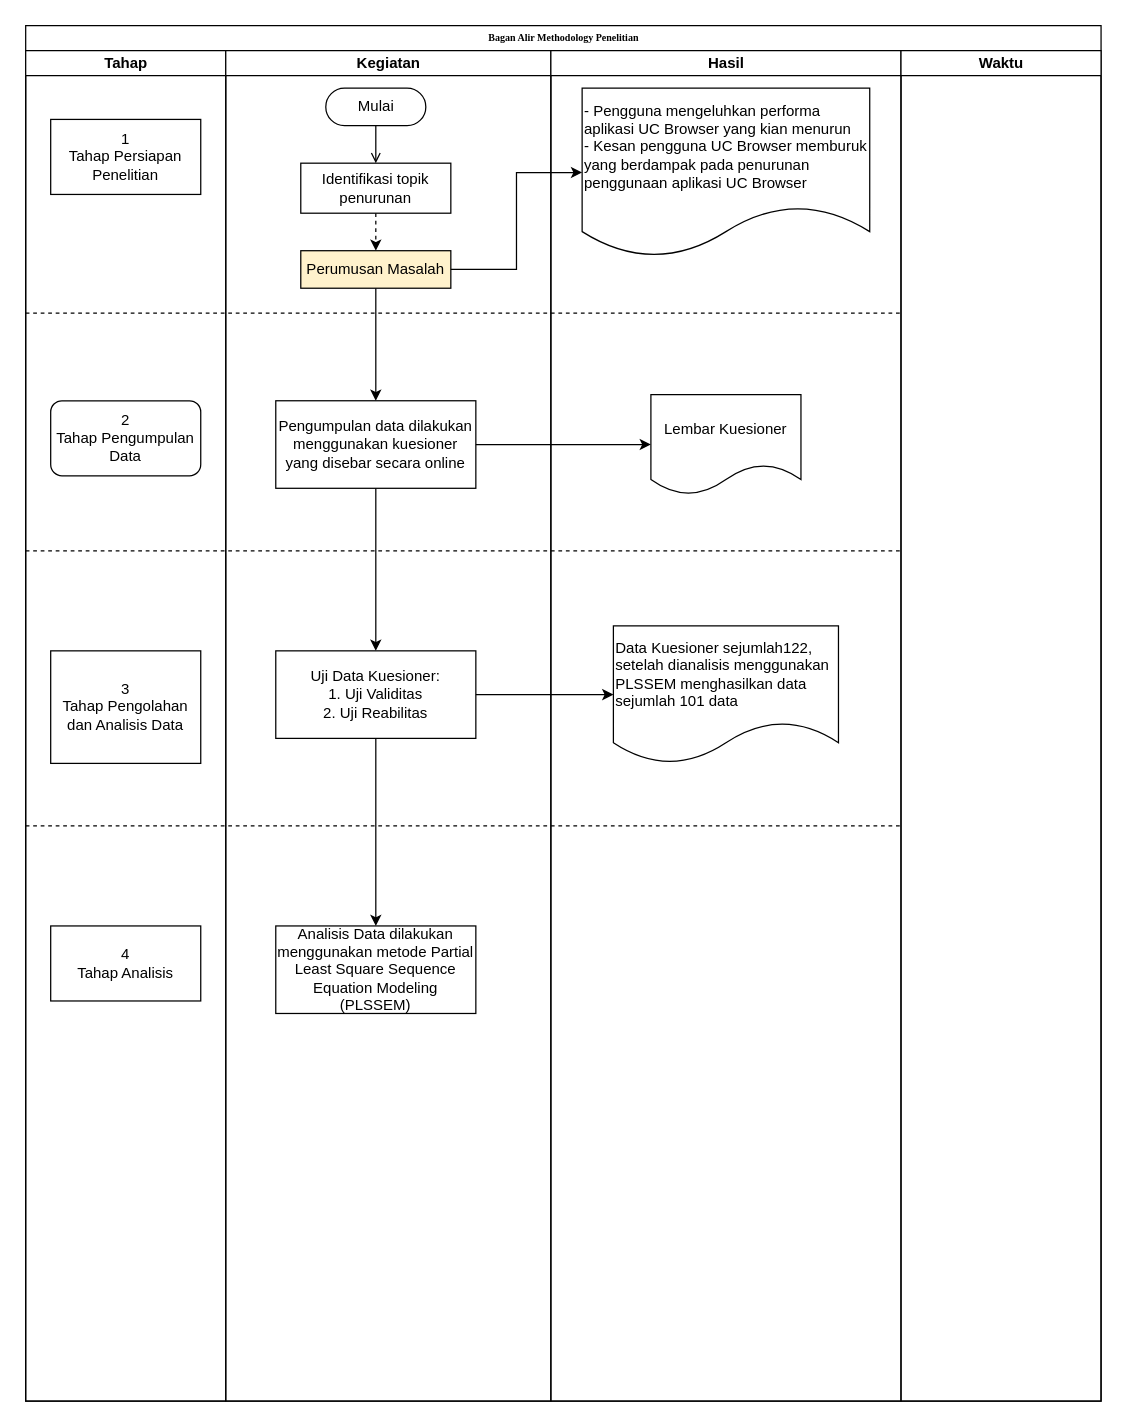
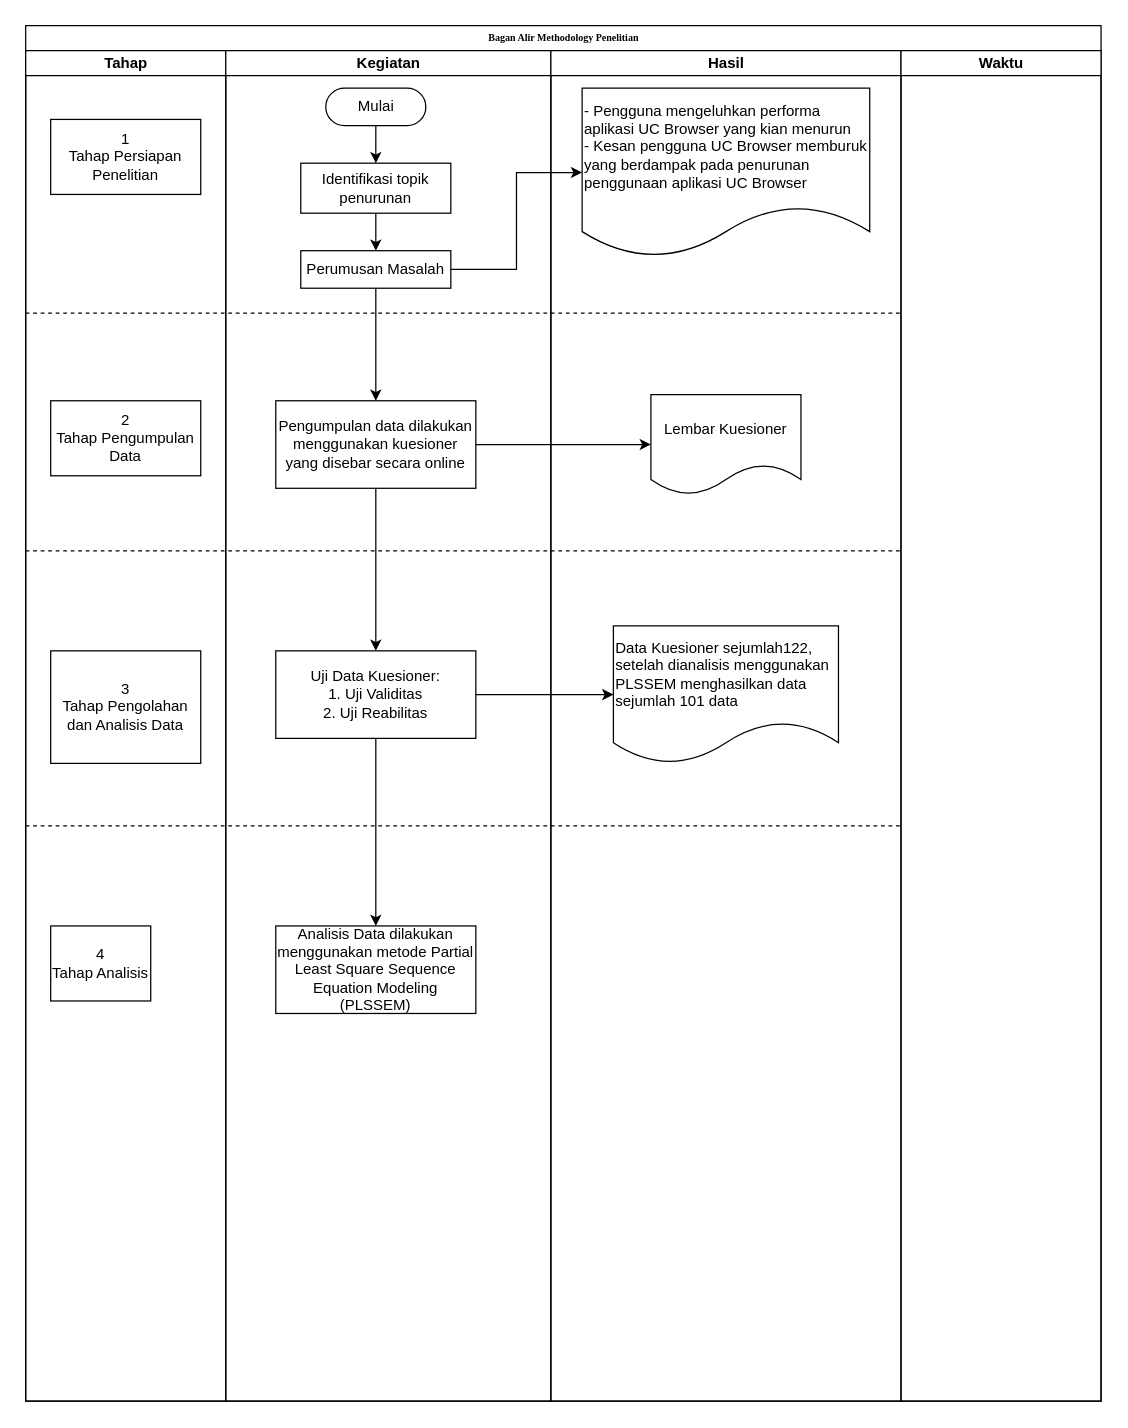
edge "Mulai" -> "Identifikasi topik penurunan": arrowhead open -> classic
edge "Identifikasi topik penurunan" -> "Perumusan Masalah": style dashed -> solid
node "Perumusan Masalah": fillcolor #fff2cc -> #ffffff
node "2 Tahap Pengumpulan Data": shape rounded rectangle -> rectangle
node "4 Tahap Analisis": size 150x75 -> 100x75
